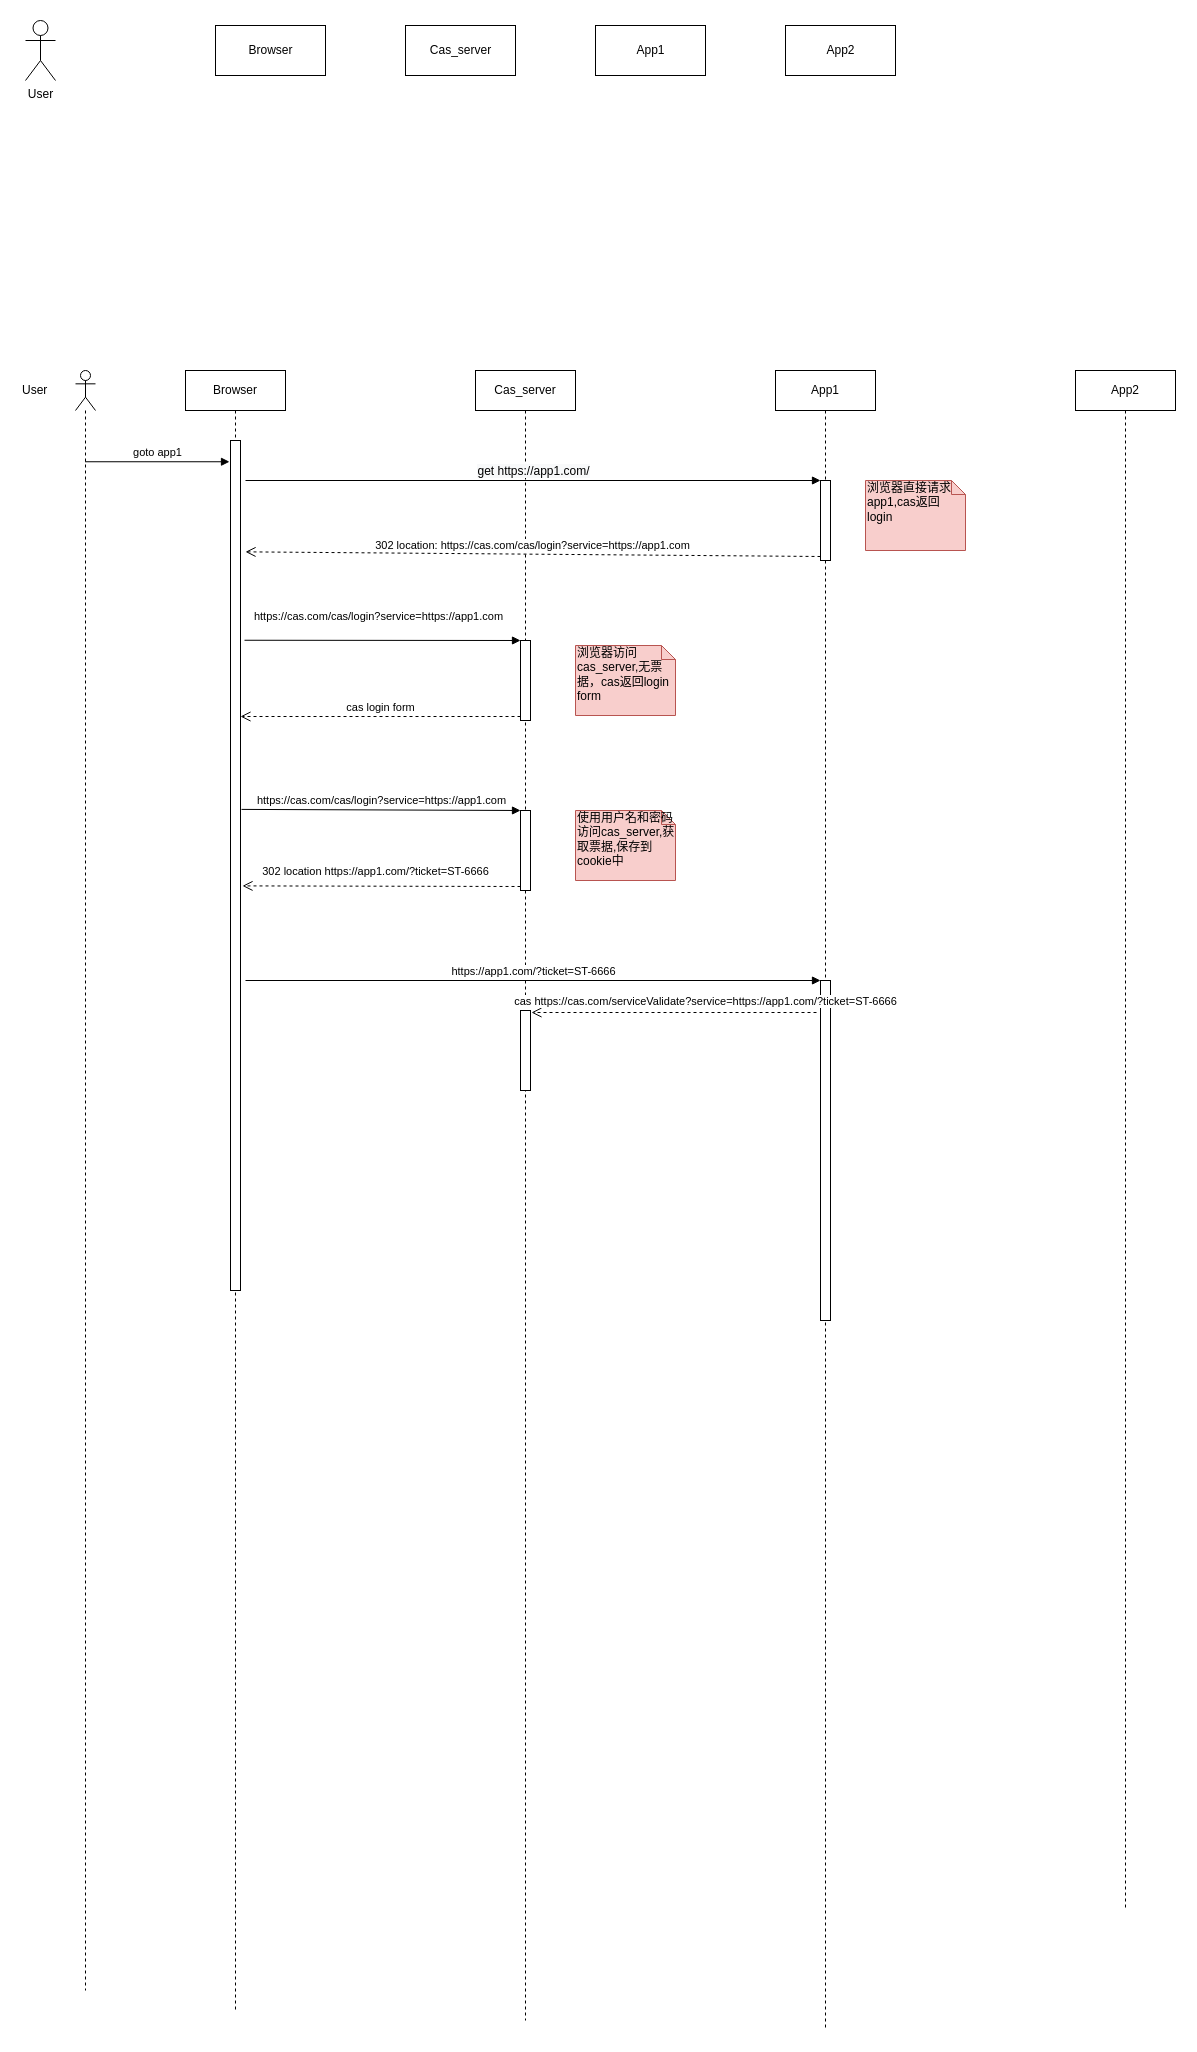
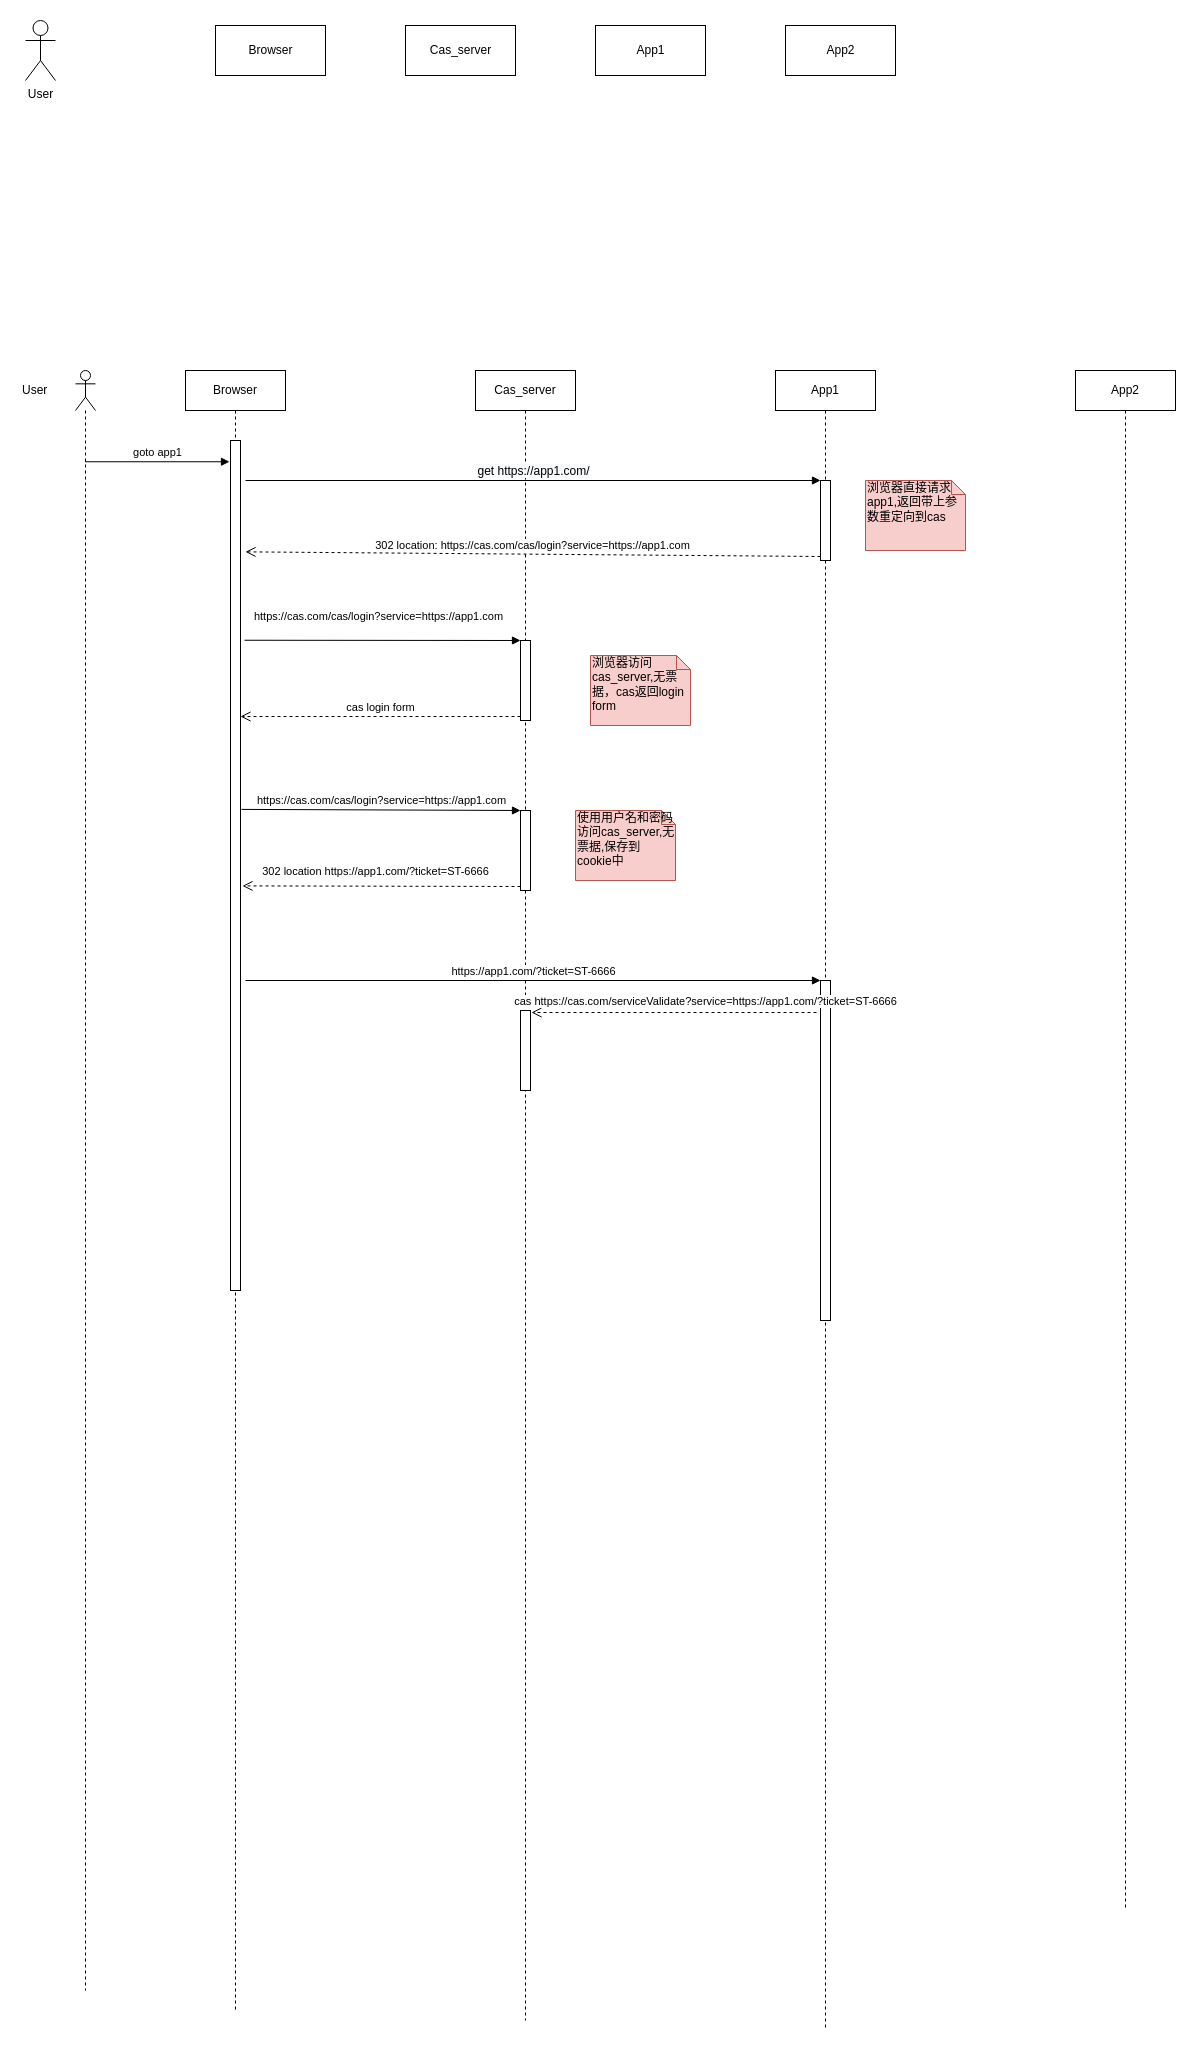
node "浏览器直接请求app1,cas返回login": label "浏览器直接请求app1,cas返回login" -> "浏览器直接请求app1,返回带上参数重定向到cas"
node "浏览器访问cas_server,无票据，cas返回login form": moved (626, 681) -> (641, 691)
node "使用用户名和密码访问cas_server,获取票据,保存到cookie中": label "使用用户名和密码访问cas_server,获取票据,保存到cookie中" -> "使用用户名和密码访问cas_server,无票据,保存到cookie中"
